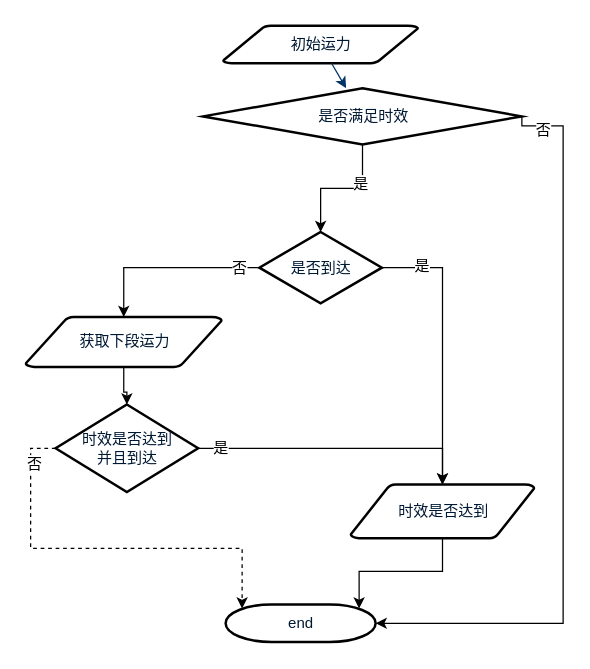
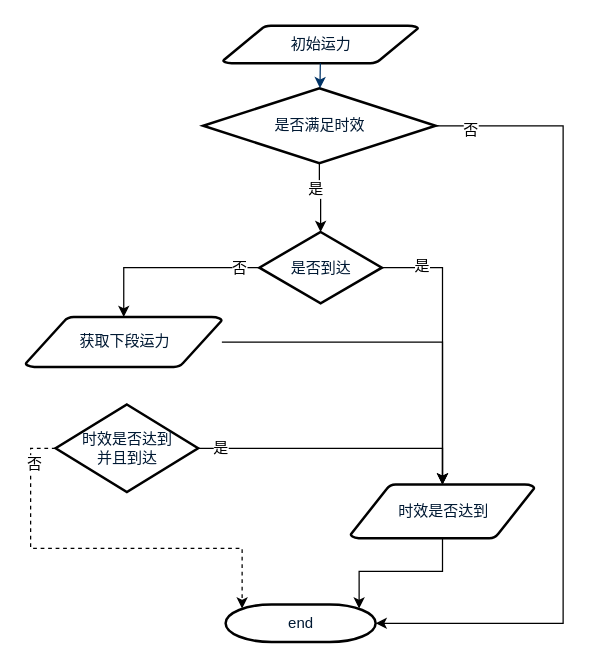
node "是否满足时效": size 319x56 -> 233x75
edge "获取下段运力" -> "时效是否达到 并且到达": now "获取下段运力" -> "时效是否达到"
